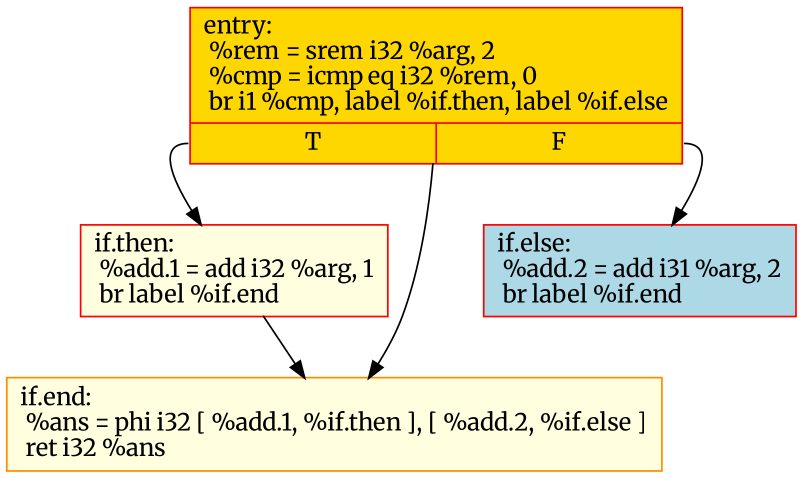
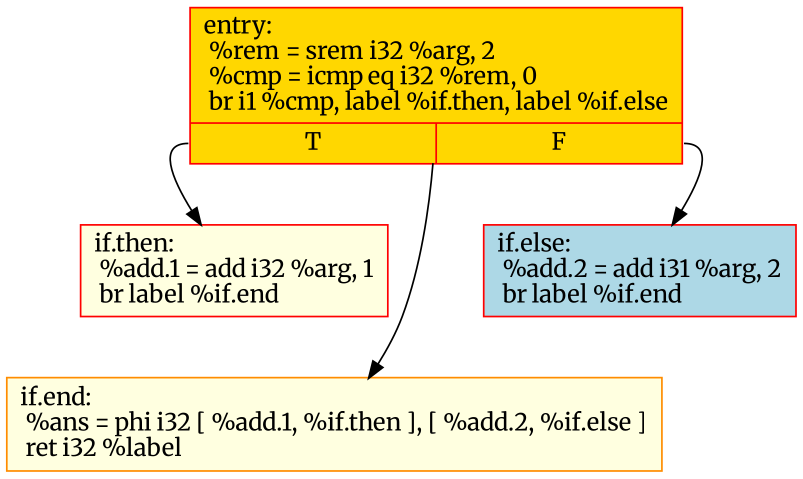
edge "if.then:" -> "if.end:": removed
node "if.end:": text "ret i32 %ans" -> "ret i32 %label"
